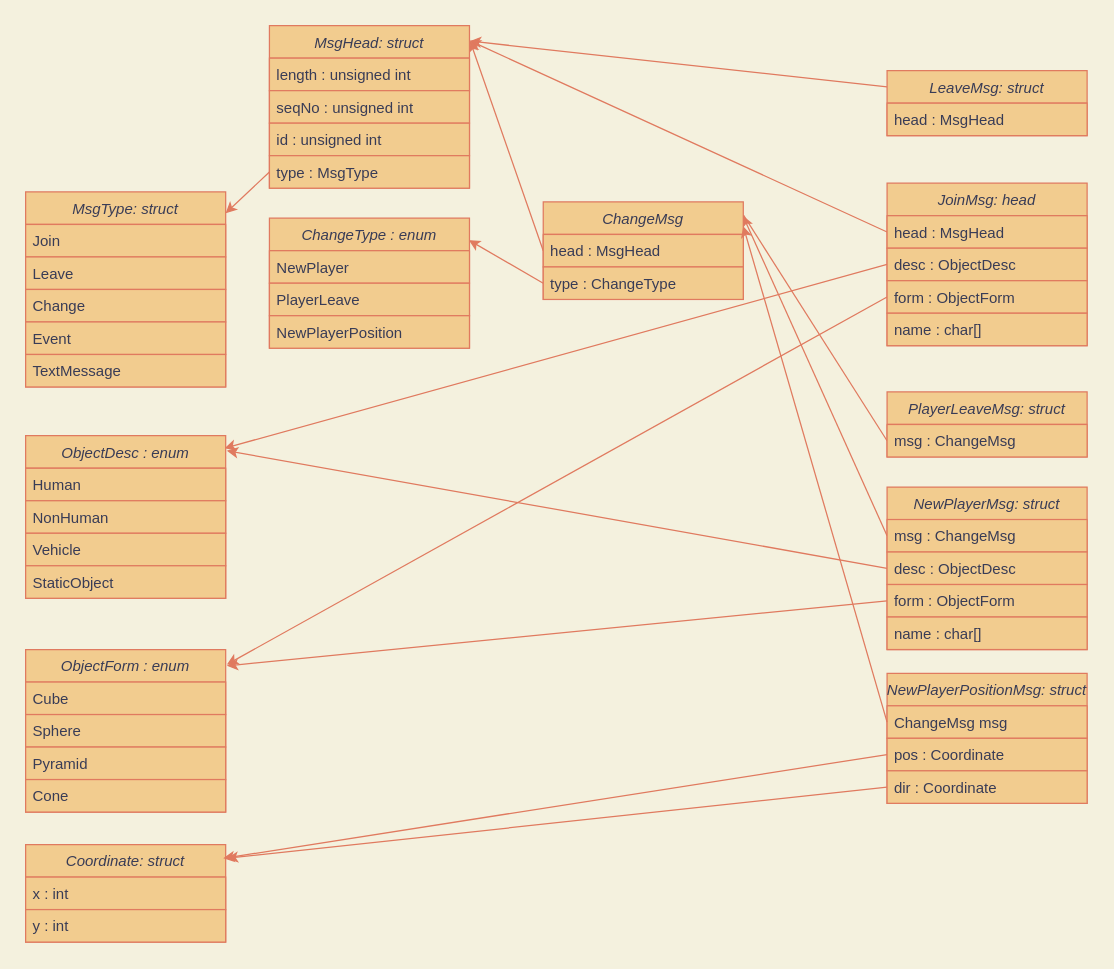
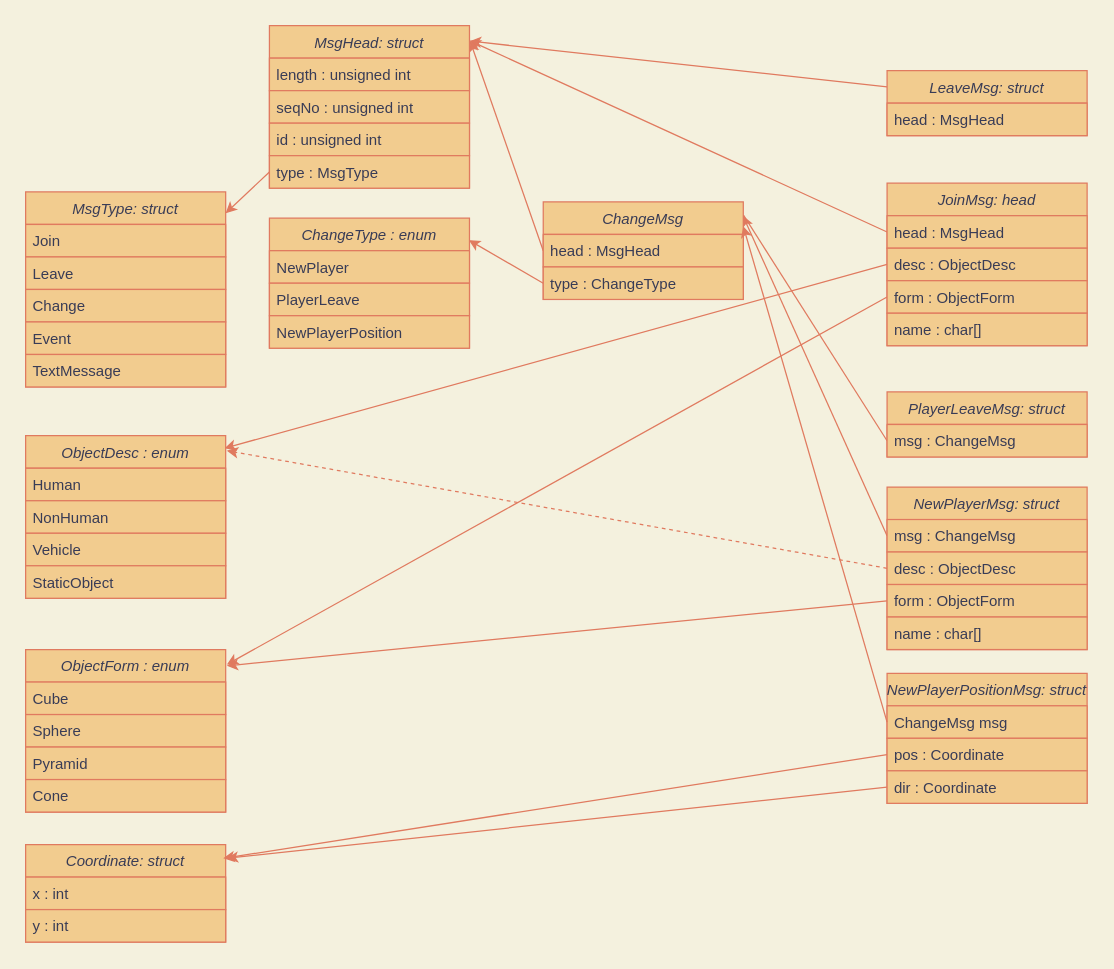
edge "NewPlayerMsg: struct" -> "ObjectDesc : enum": style solid -> dashed
